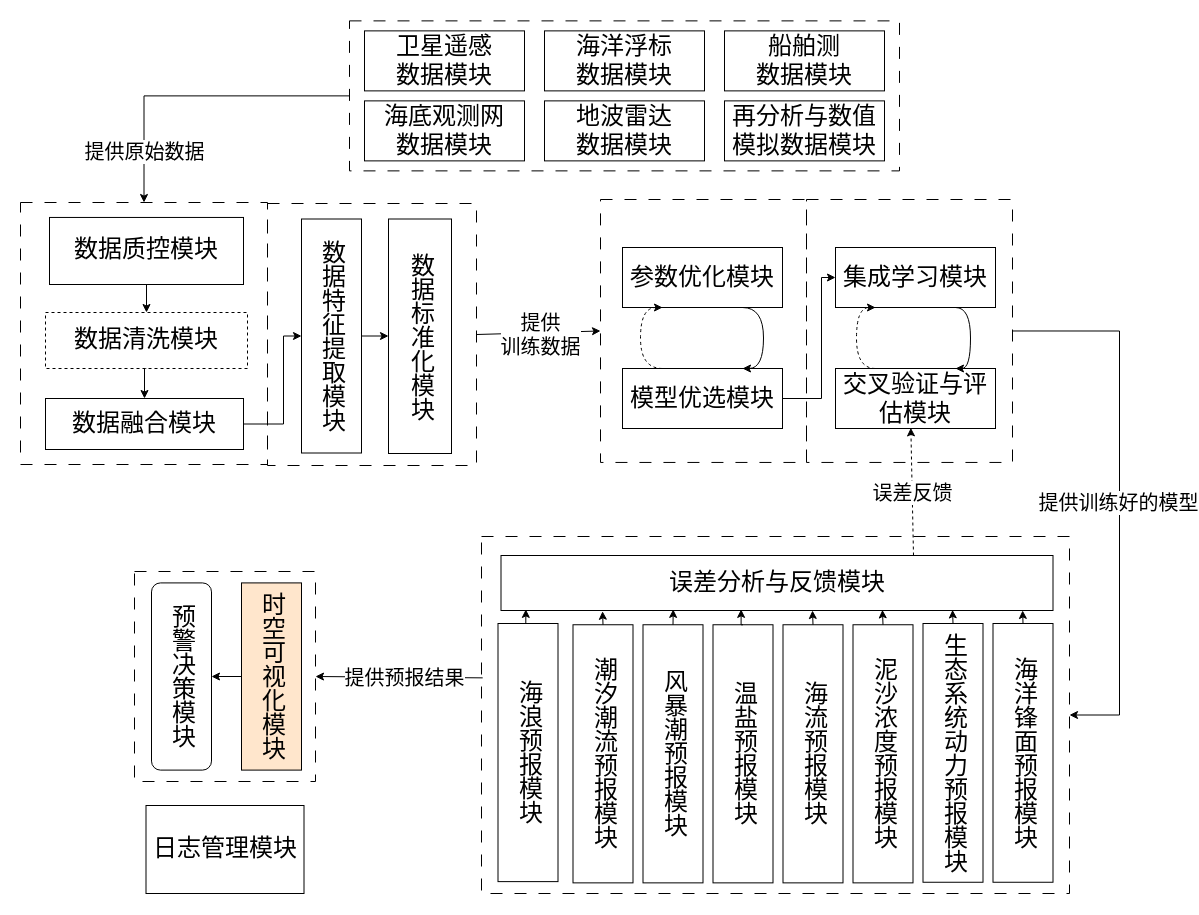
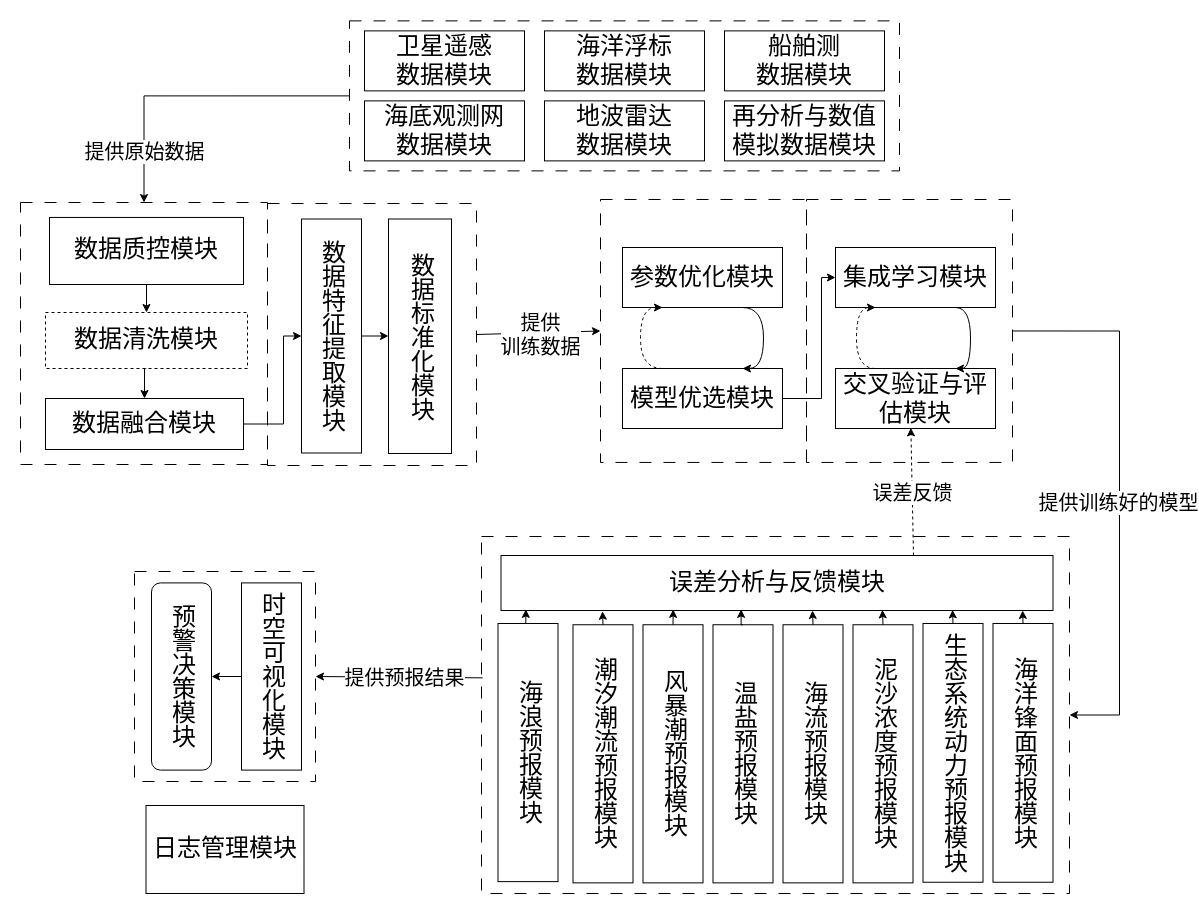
node "时空可视化模块": fillcolor #ffe6cc -> #ffffff
